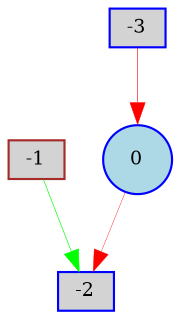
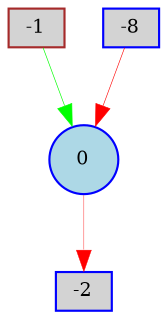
node "-3": label "-3" -> "-8"
edge "-1" -> "-2": now "-1" -> "0"
